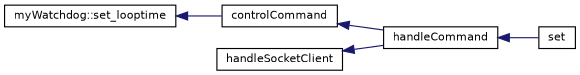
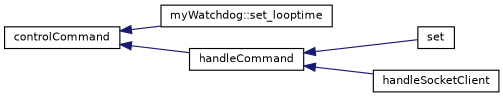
edge "controlCommand" -> "myWatchdog::set_looptime": reversed
edge "handleCommand" -> "handleSocketClient": reversed
